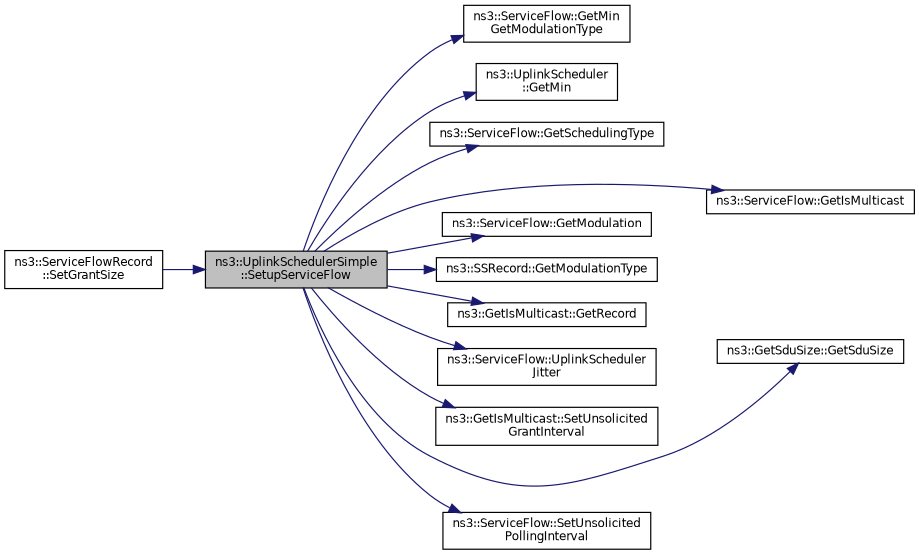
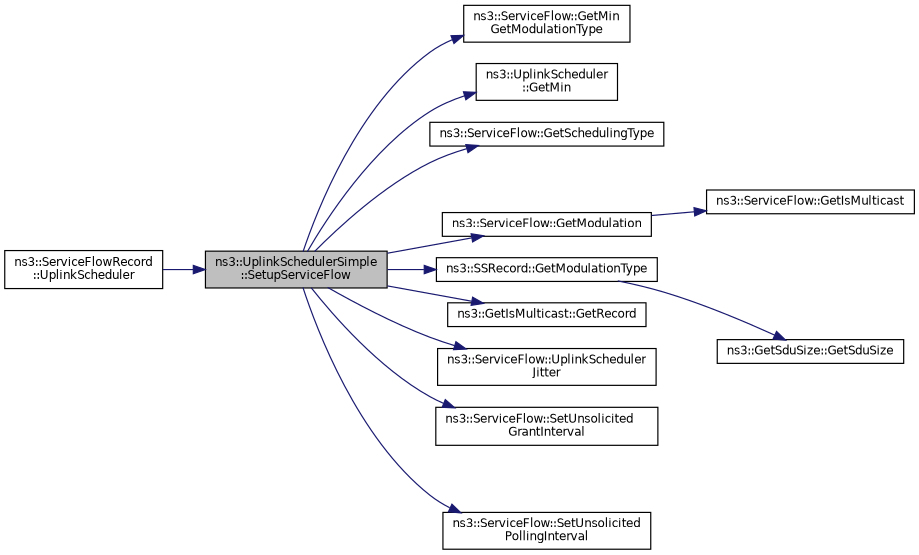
edge "ns3::UplinkSchedulerSimple ::SetupServiceFlow" -> "ns3::ServiceFlow::GetIsMulticast": now "ns3::ServiceFlow::GetModulation" -> "ns3::ServiceFlow::GetIsMulticast"
node "ns3::ServiceFlowRecord ::SetGrantSize": label "ns3::ServiceFlowRecord ::SetGrantSize" -> "ns3::ServiceFlowRecord ::UplinkScheduler"
node "ns3::GetIsMulticast::SetUnsolicited GrantInterval": label "ns3::GetIsMulticast::SetUnsolicited GrantInterval" -> "ns3::ServiceFlow::SetUnsolicited GrantInterval"
edge "ns3::UplinkSchedulerSimple ::SetupServiceFlow" -> "ns3::GetSduSize::GetSduSize": now "ns3::SSRecord::GetModulationType" -> "ns3::GetSduSize::GetSduSize"
